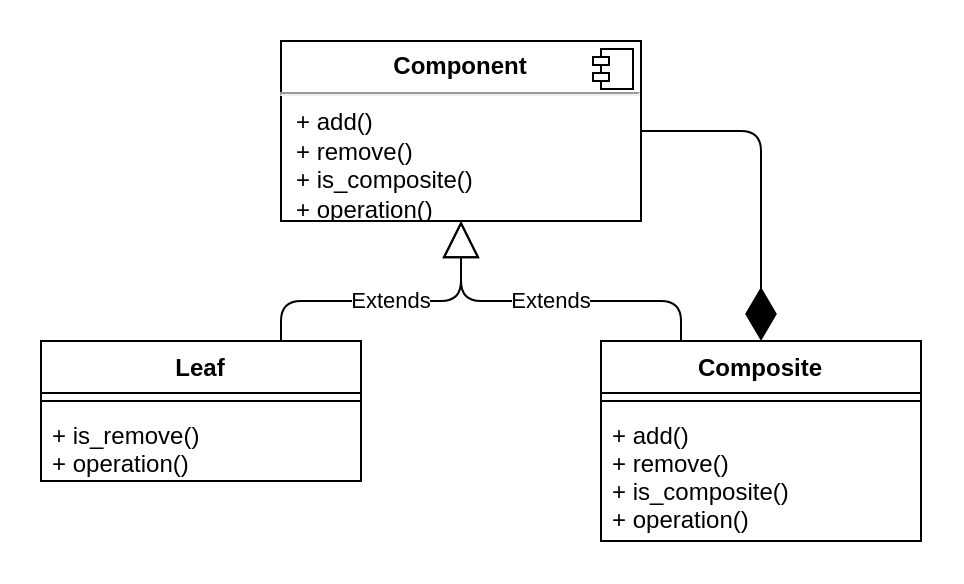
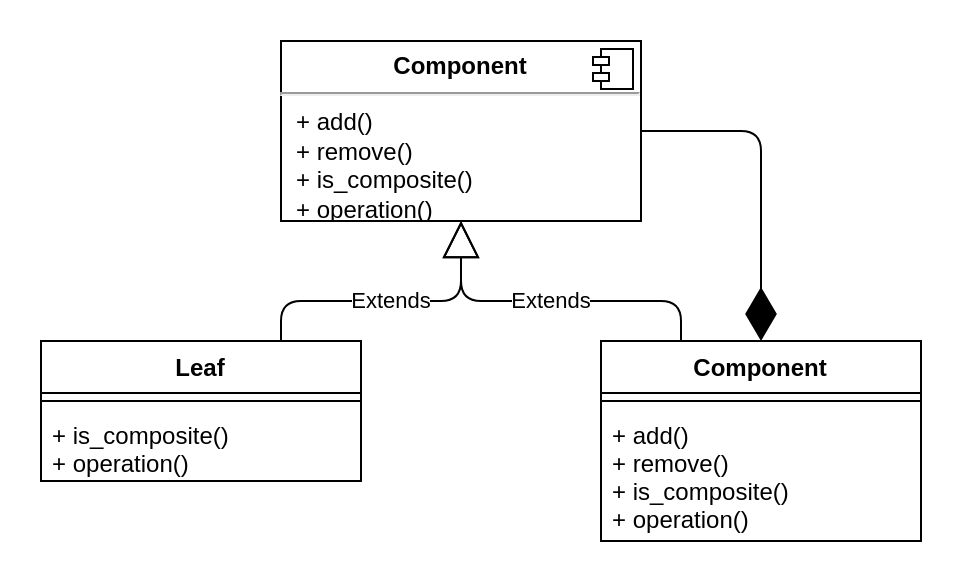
node "Composite": label "Composite" -> "Component"
node "+ is_remove() + operation()": label "+ is_remove() + operation()" -> "+ is_composite() + operation()"
